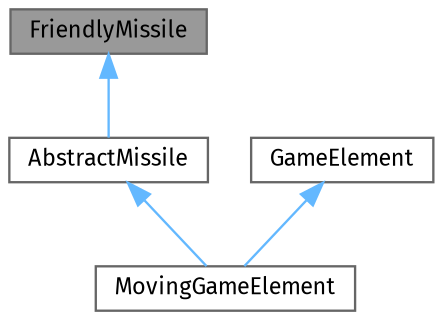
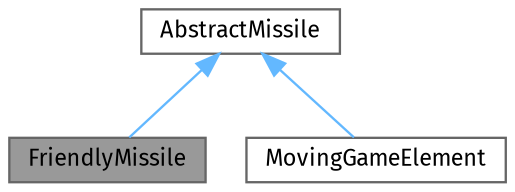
edge "AbstractMissile" -> "FriendlyMissile": reversed
node "GameElement": removed
